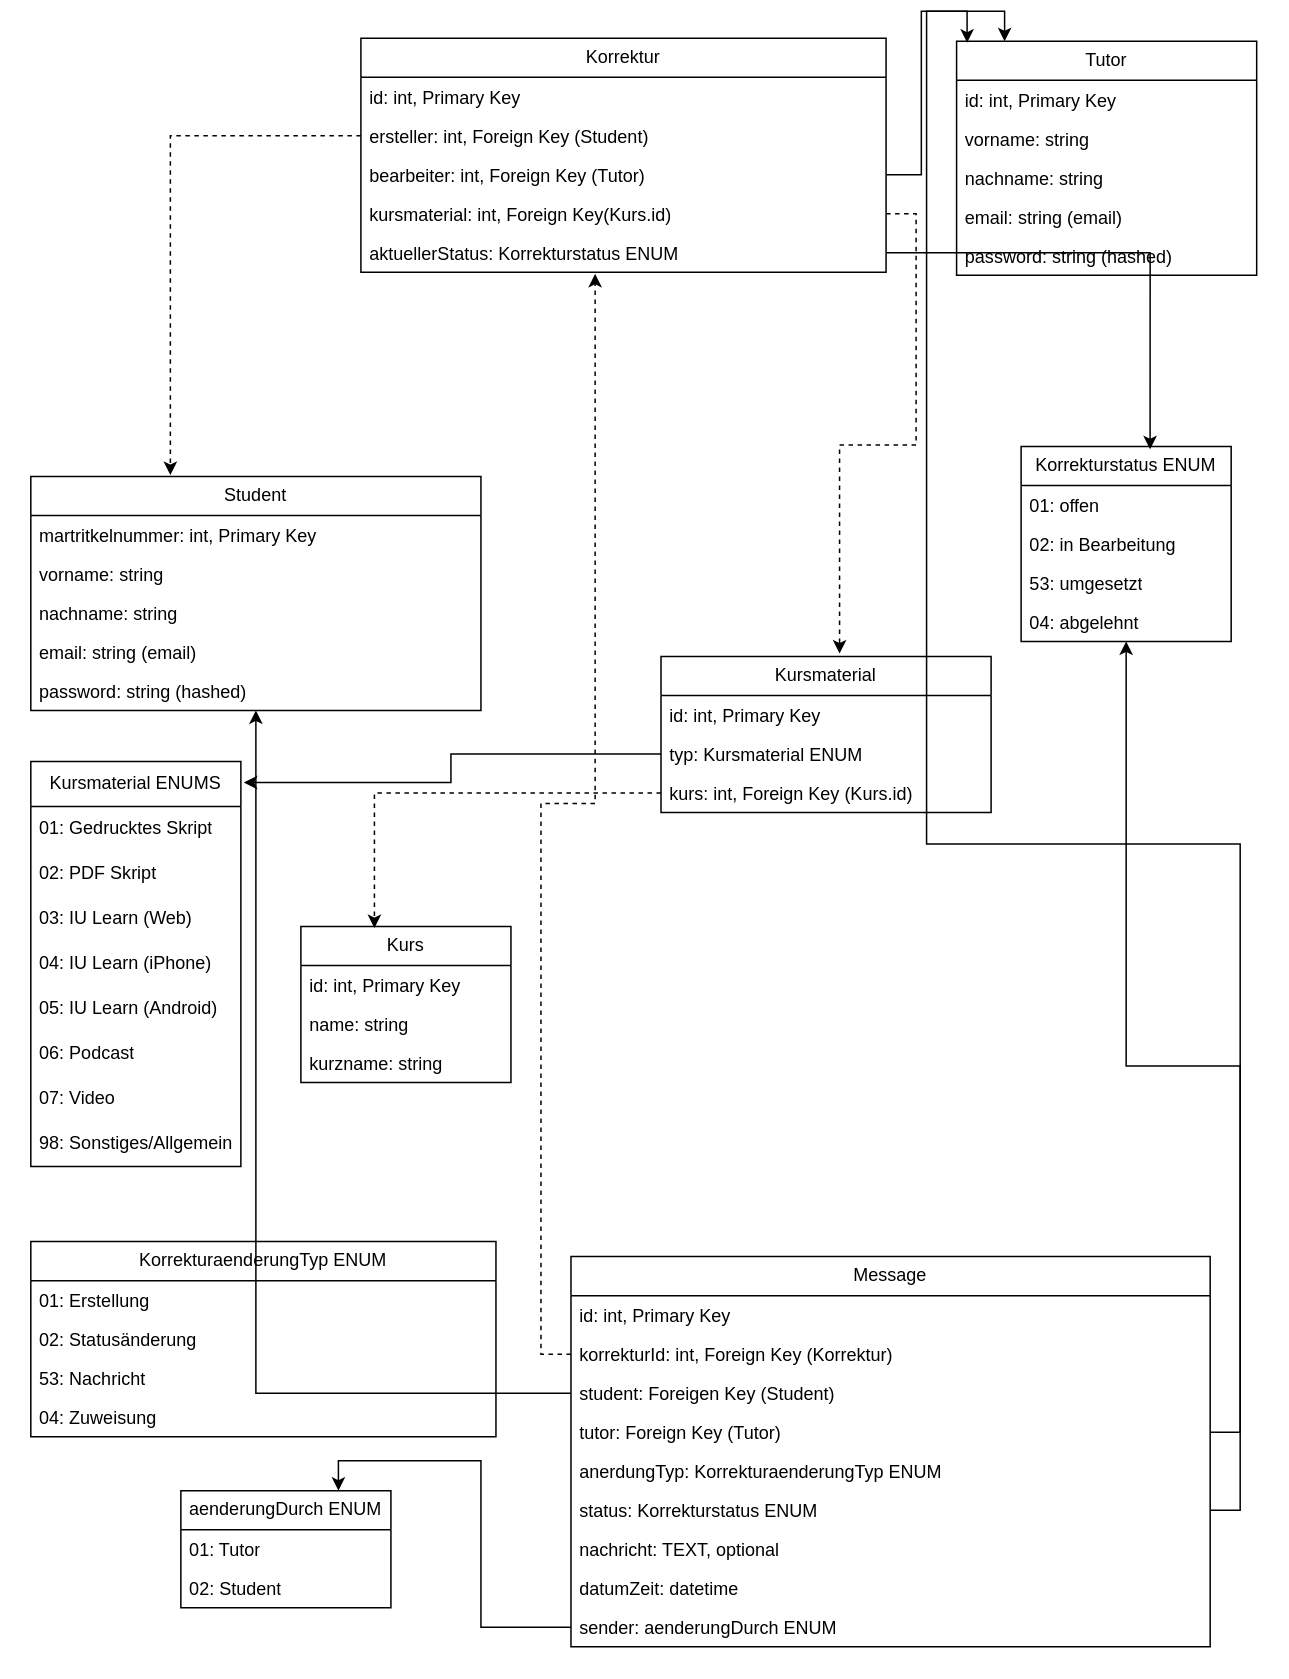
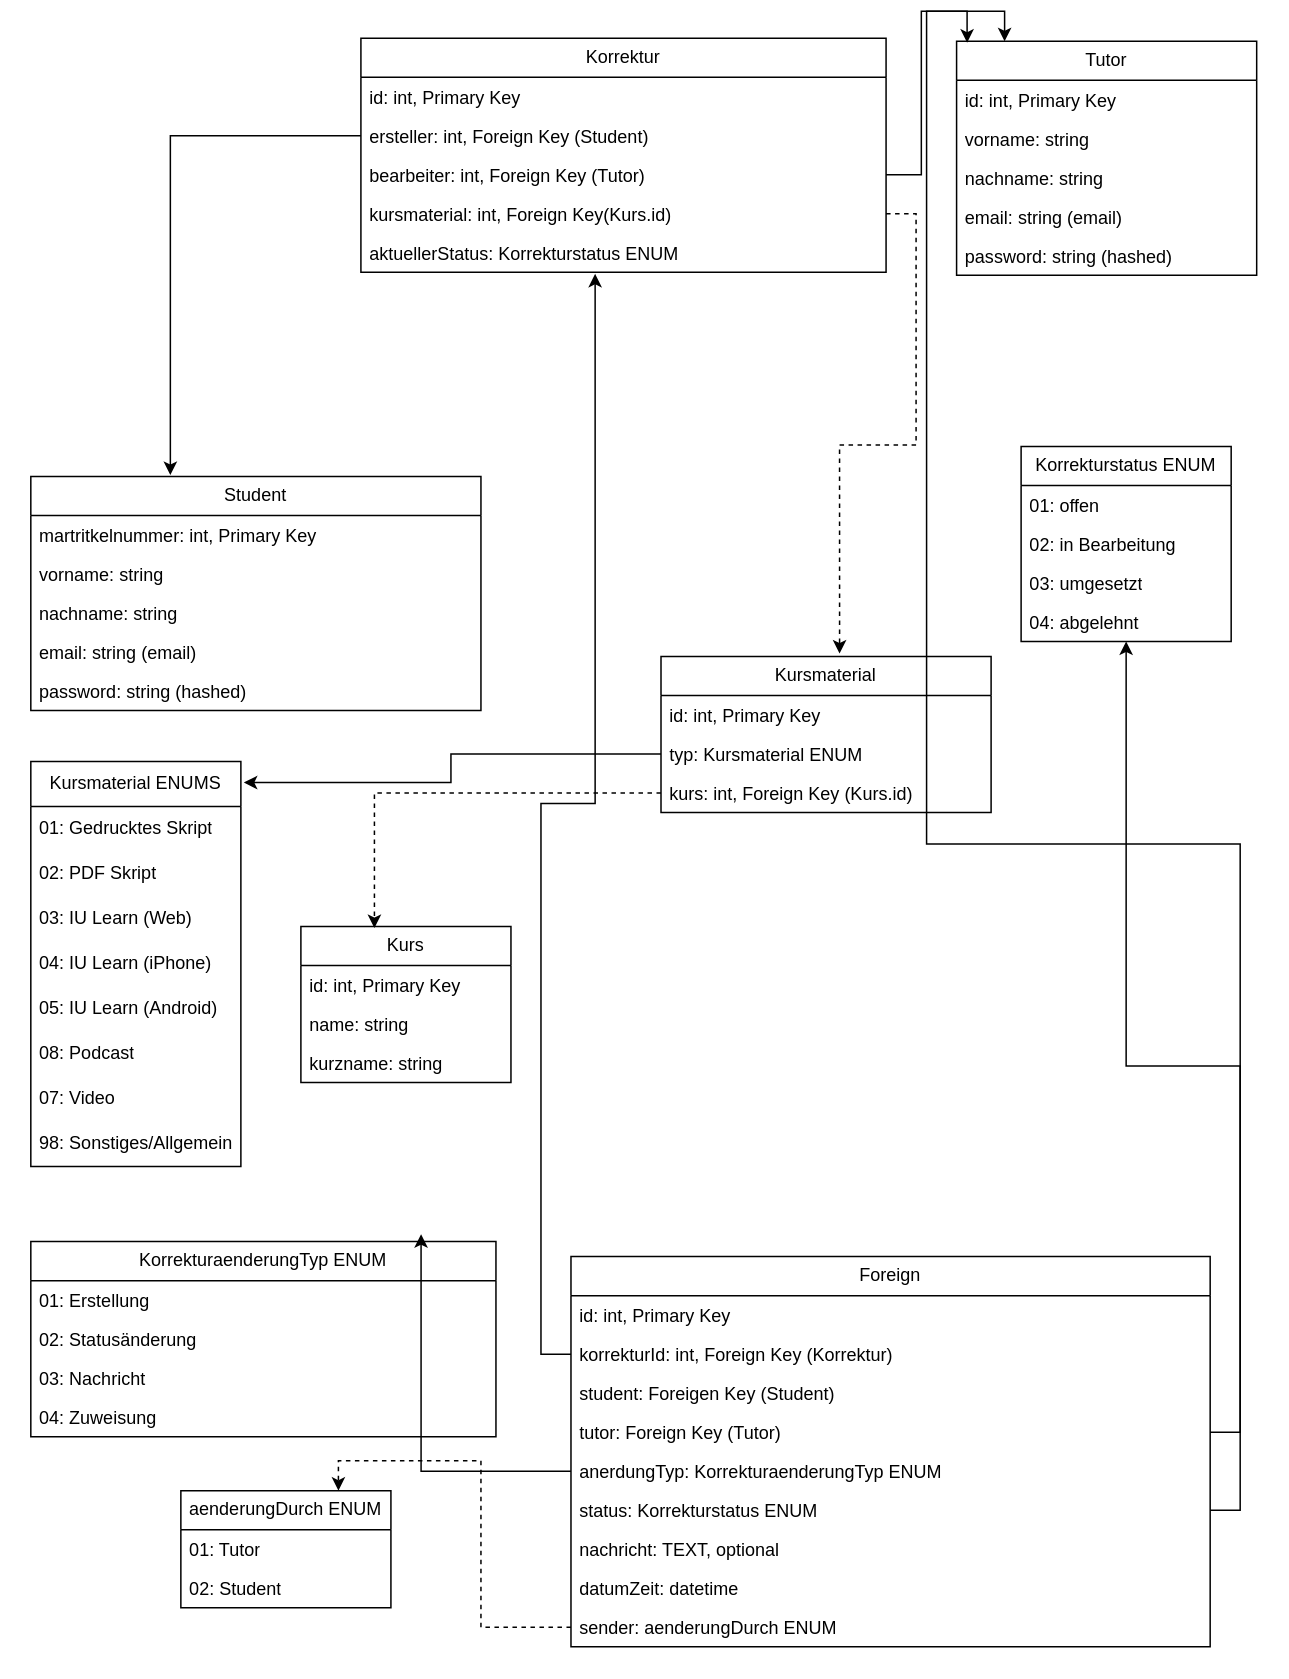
edge "ersteller: int, Foreign Key (Student)" -> "Student": style dashed -> solid
edge "aktuellerStatus: Korrekturstatus ENUM" -> "Korrekturstatus ENUM": removed
node "53: umgesetzt": label "53: umgesetzt" -> "03: umgesetzt"
edge "korrekturId: int, Foreign Key (Korrektur)" -> "aktuellerStatus: Korrekturstatus ENUM": style dashed -> solid
node "06: Podcast": label "06: Podcast" -> "08: Podcast"
edge "student: Foreigen Key (Student)" -> "Student": removed
node "Message": label "Message" -> "Foreign"
node "53: Nachricht": label "53: Nachricht" -> "03: Nachricht"
edge "anerdungTyp: KorrekturaenderungTyp ENUM" -> "KorrekturaenderungTyp ENUM": added
edge "sender: aenderungDurch ENUM" -> "aenderungDurch ENUM": style solid -> dashed
